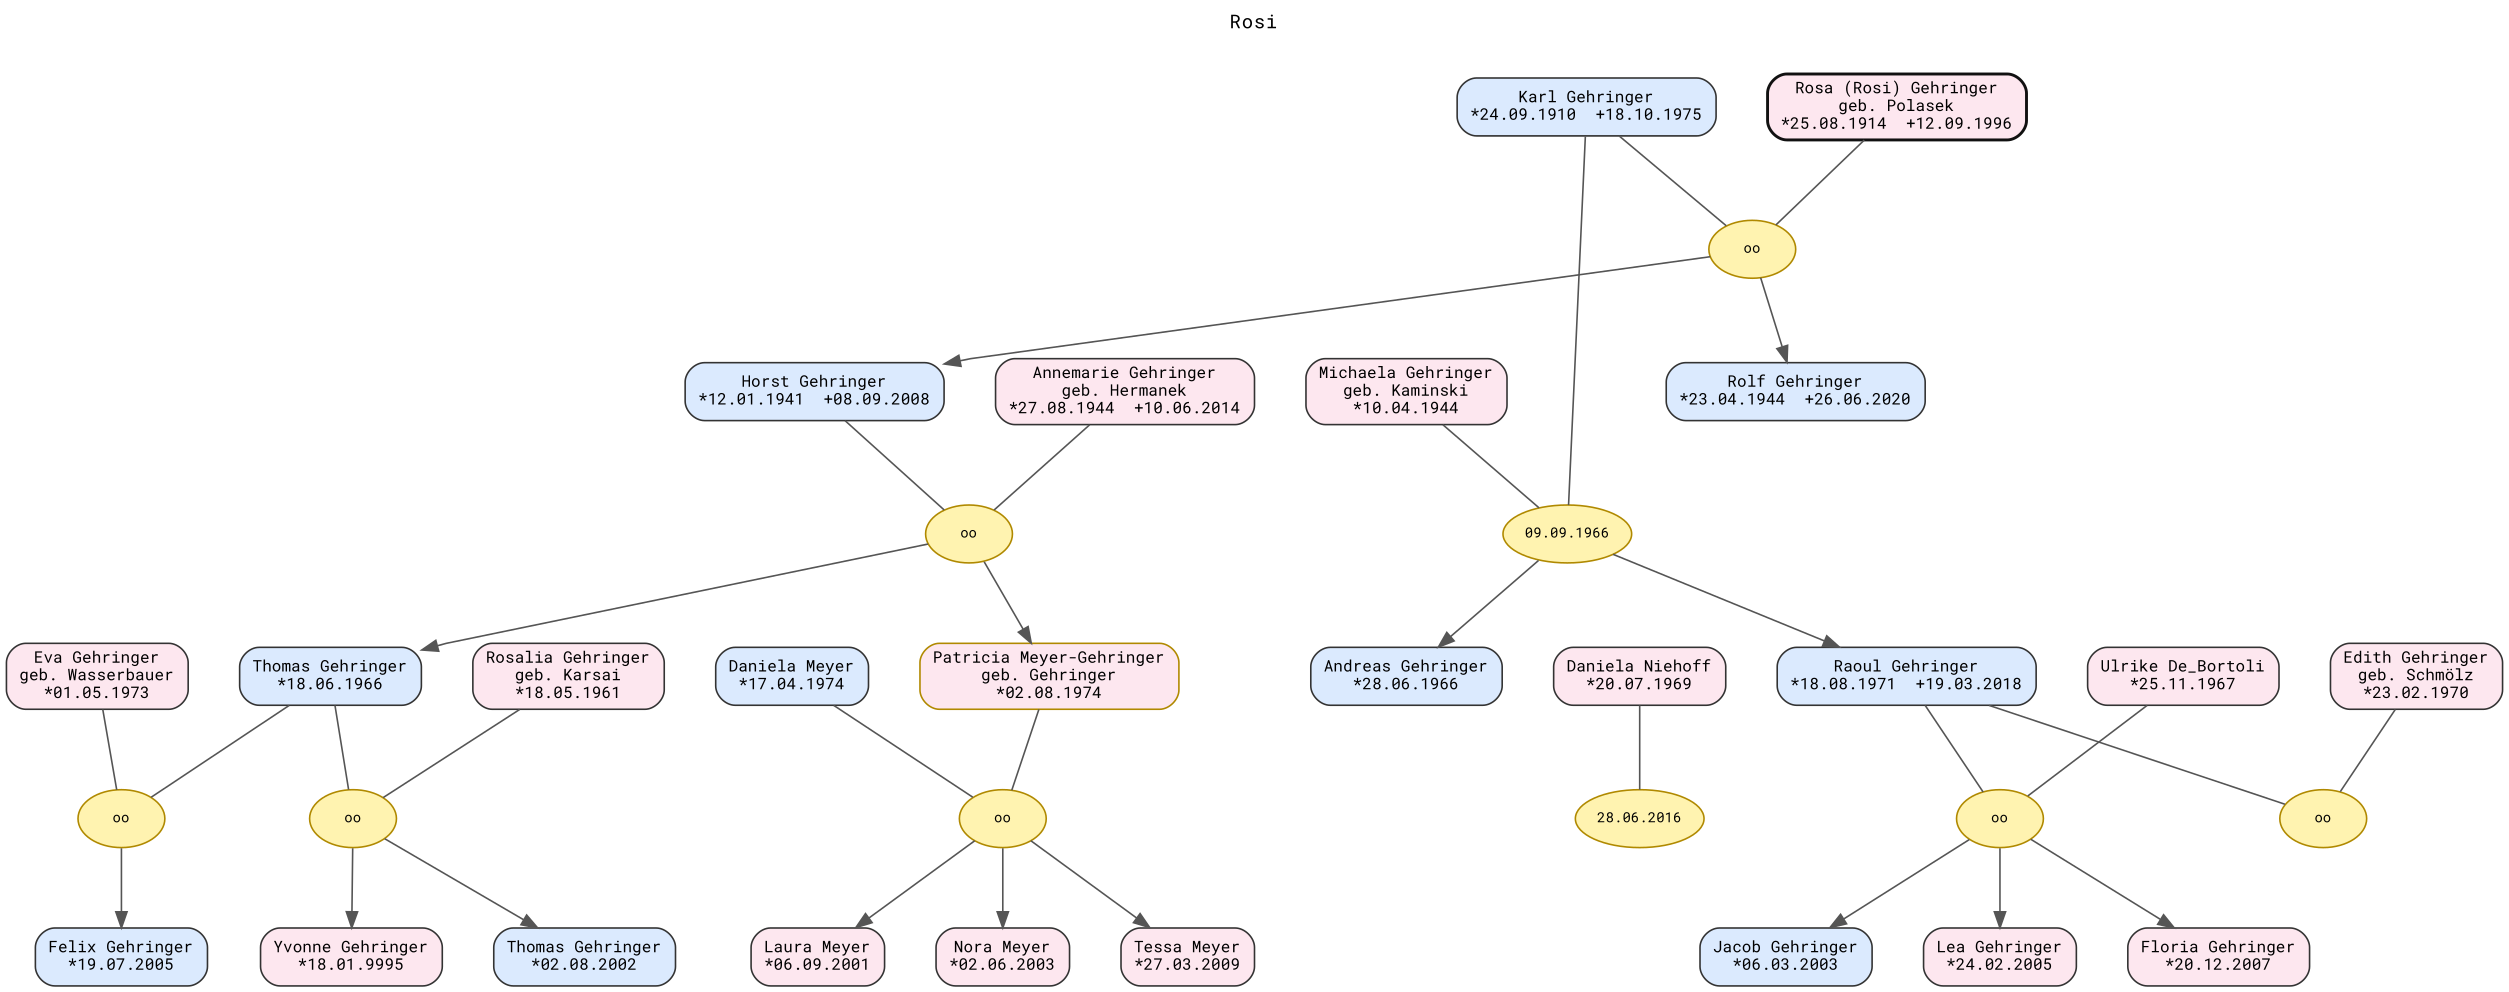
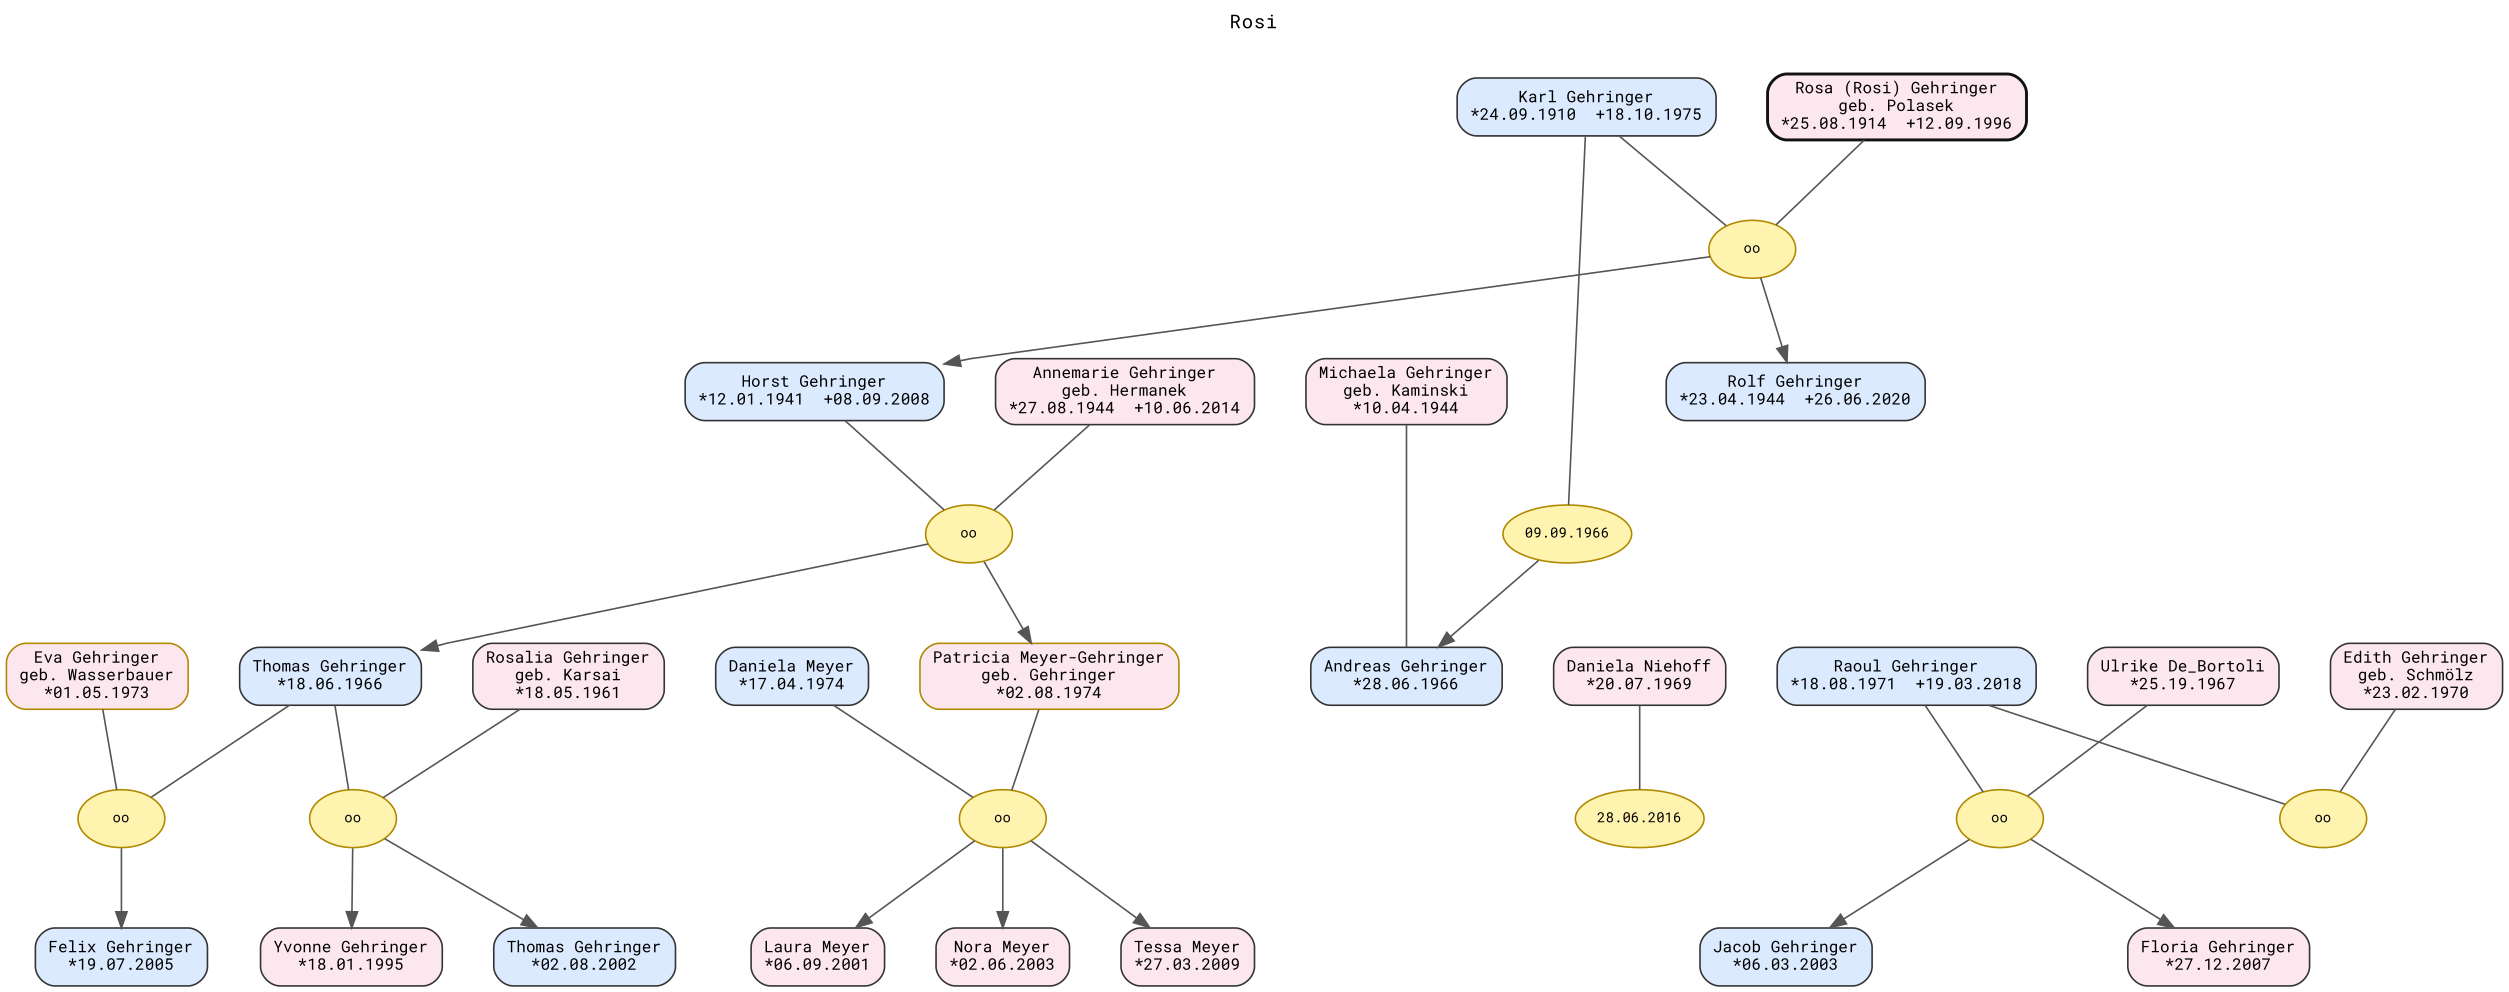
edge "Michaela Gehringer geb. Kaminski *10.04.1944" -- "09.09.1966": now "Michaela Gehringer geb. Kaminski *10.04.1944" -- "Andreas Gehringer *28.06.1966"
edge "09.09.1966" -> "Raoul Gehringer *18.08.1971  +19.03.2018": removed
node "Eva Gehringer geb. Wasserbauer *01.05.1973": color #333333 -> #b08900
node "Ulrike De_Bortoli *25.11.1967": label "Ulrike De_Bortoli *25.11.1967" -> "Ulrike De_Bortoli *25.19.1967"
node "Yvonne Gehringer *18.01.9995": label "Yvonne Gehringer *18.01.9995" -> "Yvonne Gehringer *18.01.1995"
node "Lea Gehringer *24.02.2005": removed
node "Floria Gehringer *20.12.2007": label "Floria Gehringer *20.12.2007" -> "Floria Gehringer *27.12.2007"
